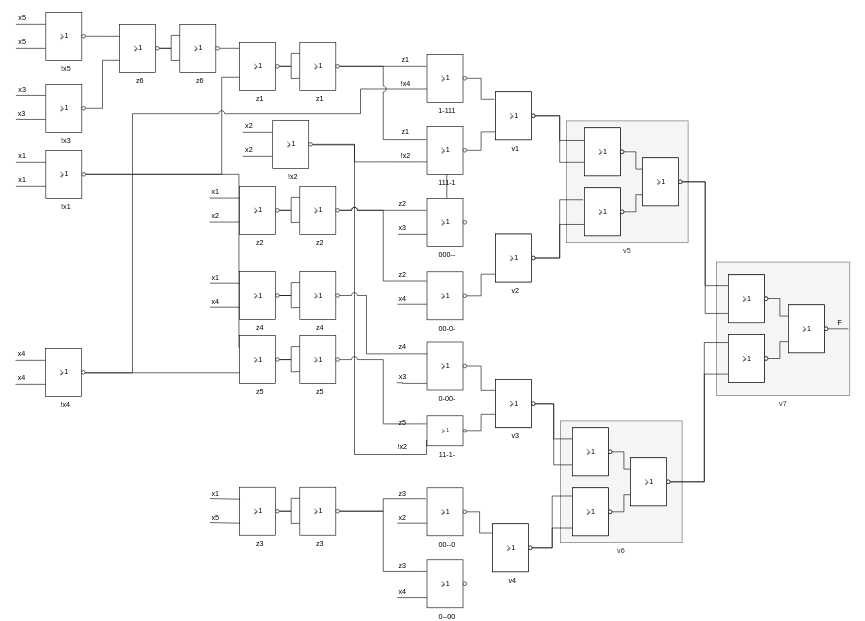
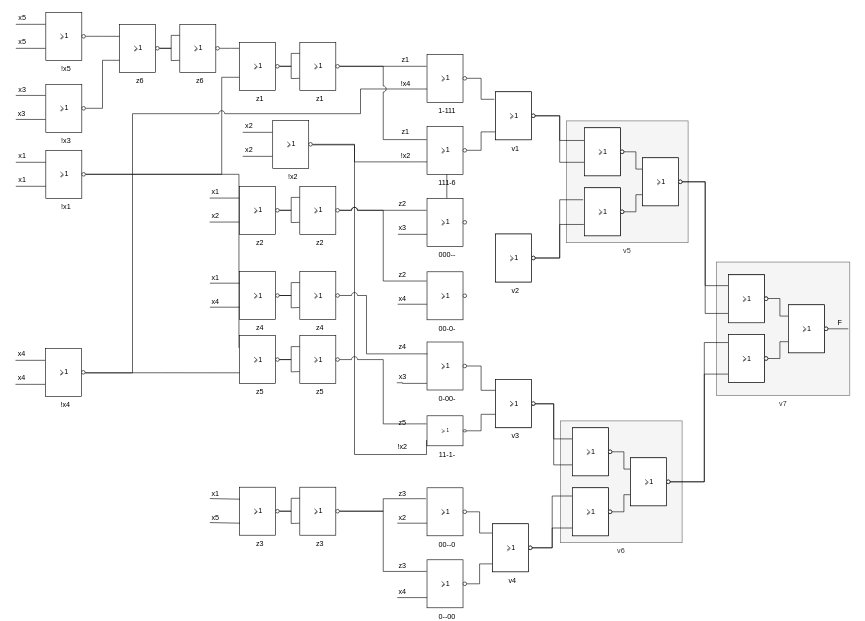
node "111-1": label "111-1" -> "111-6"
edge "v2" -- "00-0-": removed
edge "v4" -- "0--00": added
